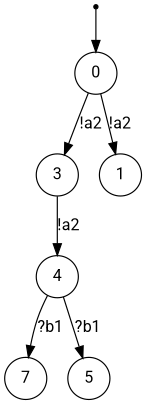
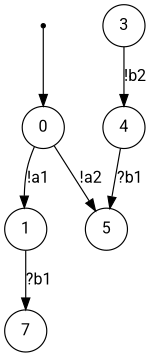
edge "0" -> "3": now "0" -> "5"
edge "0" -> "1": label "!a2" -> "!a1"
edge "3" -> "4": label "!a2" -> "!b2"
edge "4" -> "7": now "1" -> "7"
